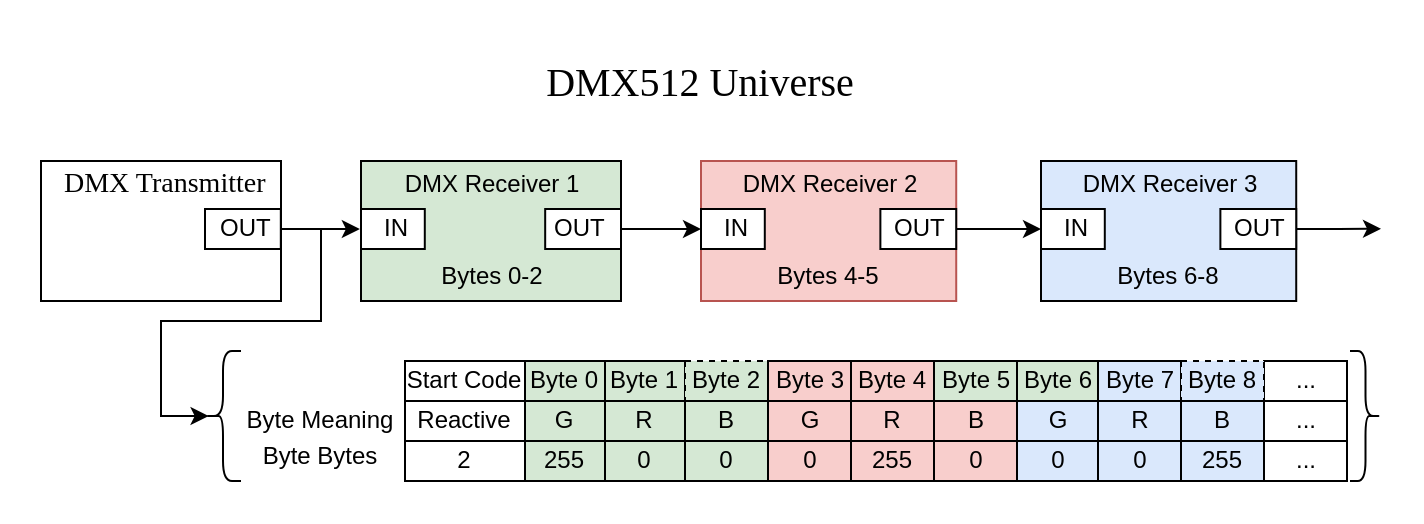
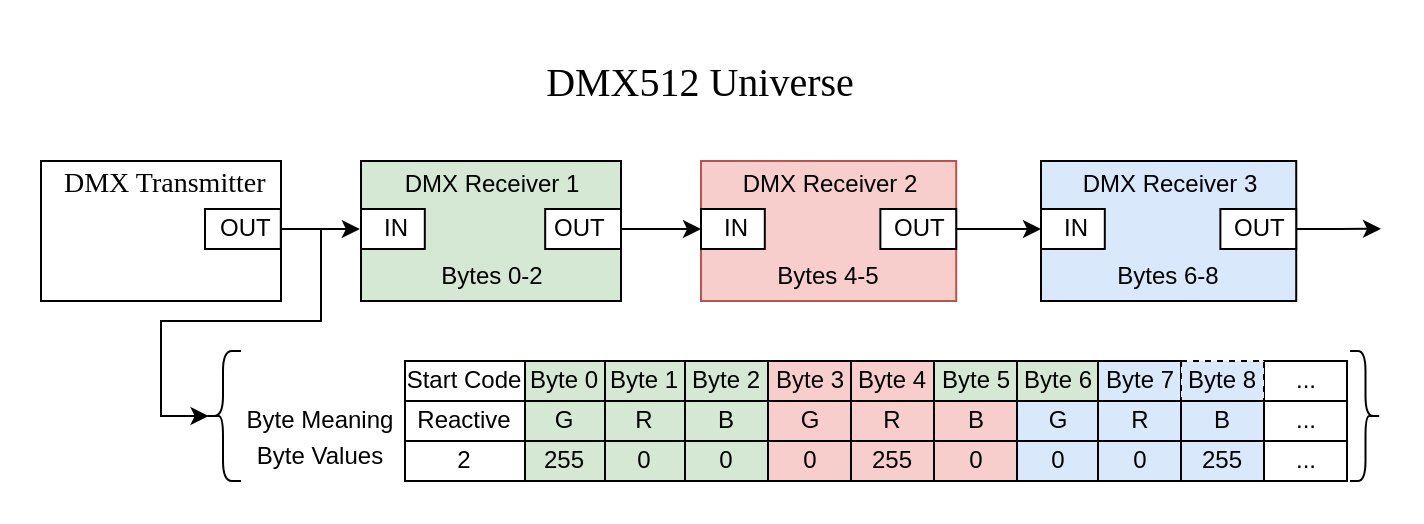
node "Byte 2": style dashed -> solid
node "Byte Bytes": label "Byte Bytes" -> "Byte Values"
